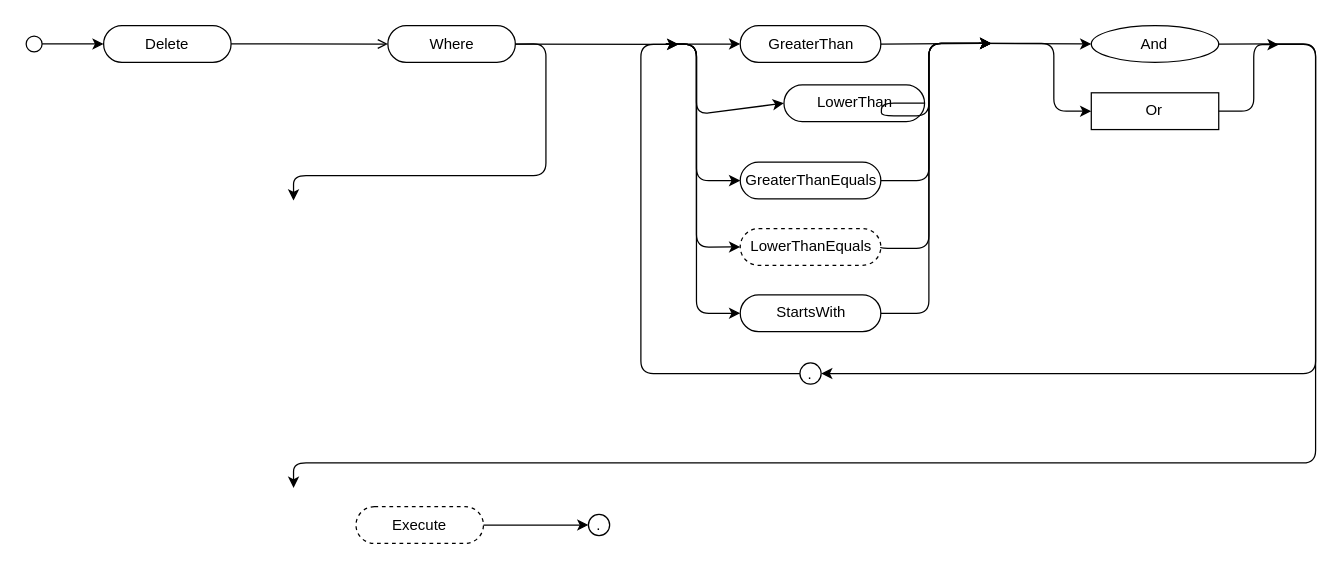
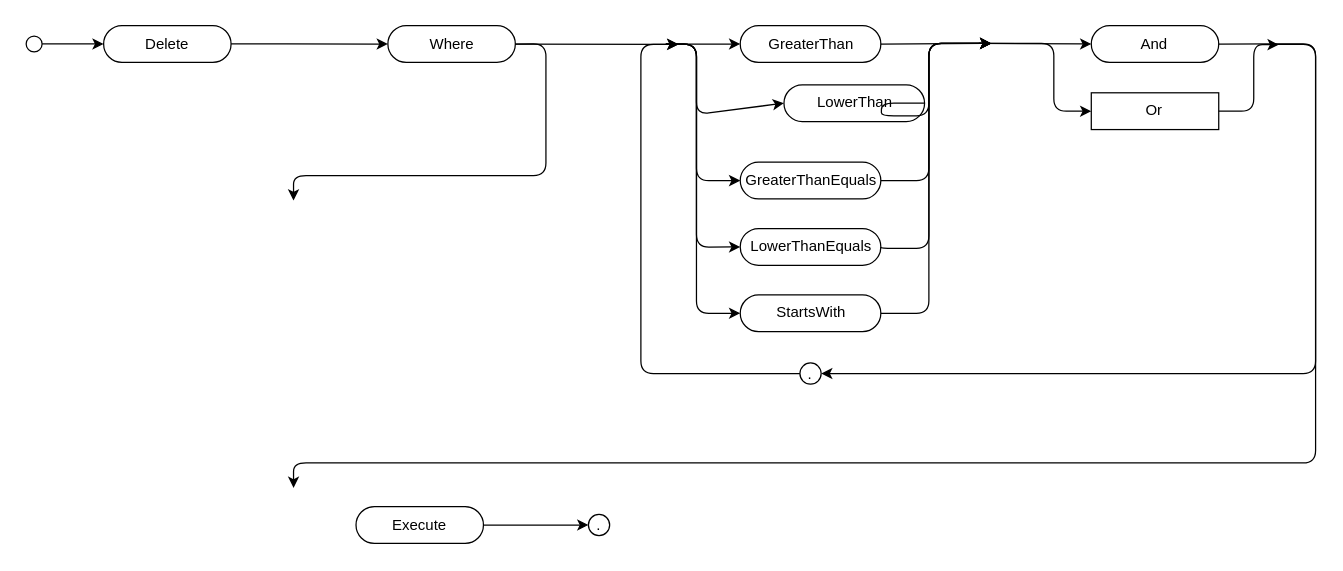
edge "Delete" -> "Where": arrowhead open -> classic
node "And": shape ellipse -> rounded rectangle
node "LowerThanEquals": style dashed -> solid
node "Execute": style dashed -> solid
